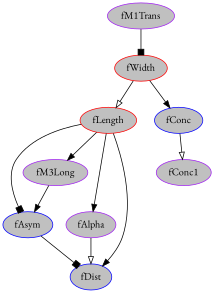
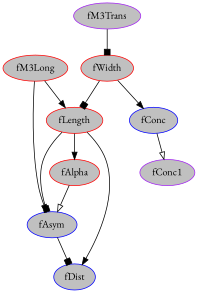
node "fM1Trans": label "fM1Trans" -> "fM3Trans"
edge "fWidth" -> "fLength": arrowhead onormal -> box
edge "fLength" -> "fM3Long": reversed
node "fM3Long": color purple -> red
node "fAlpha": color purple -> red
edge "fAlpha" -> "fDist": now "fAlpha" -> "fAsym"
